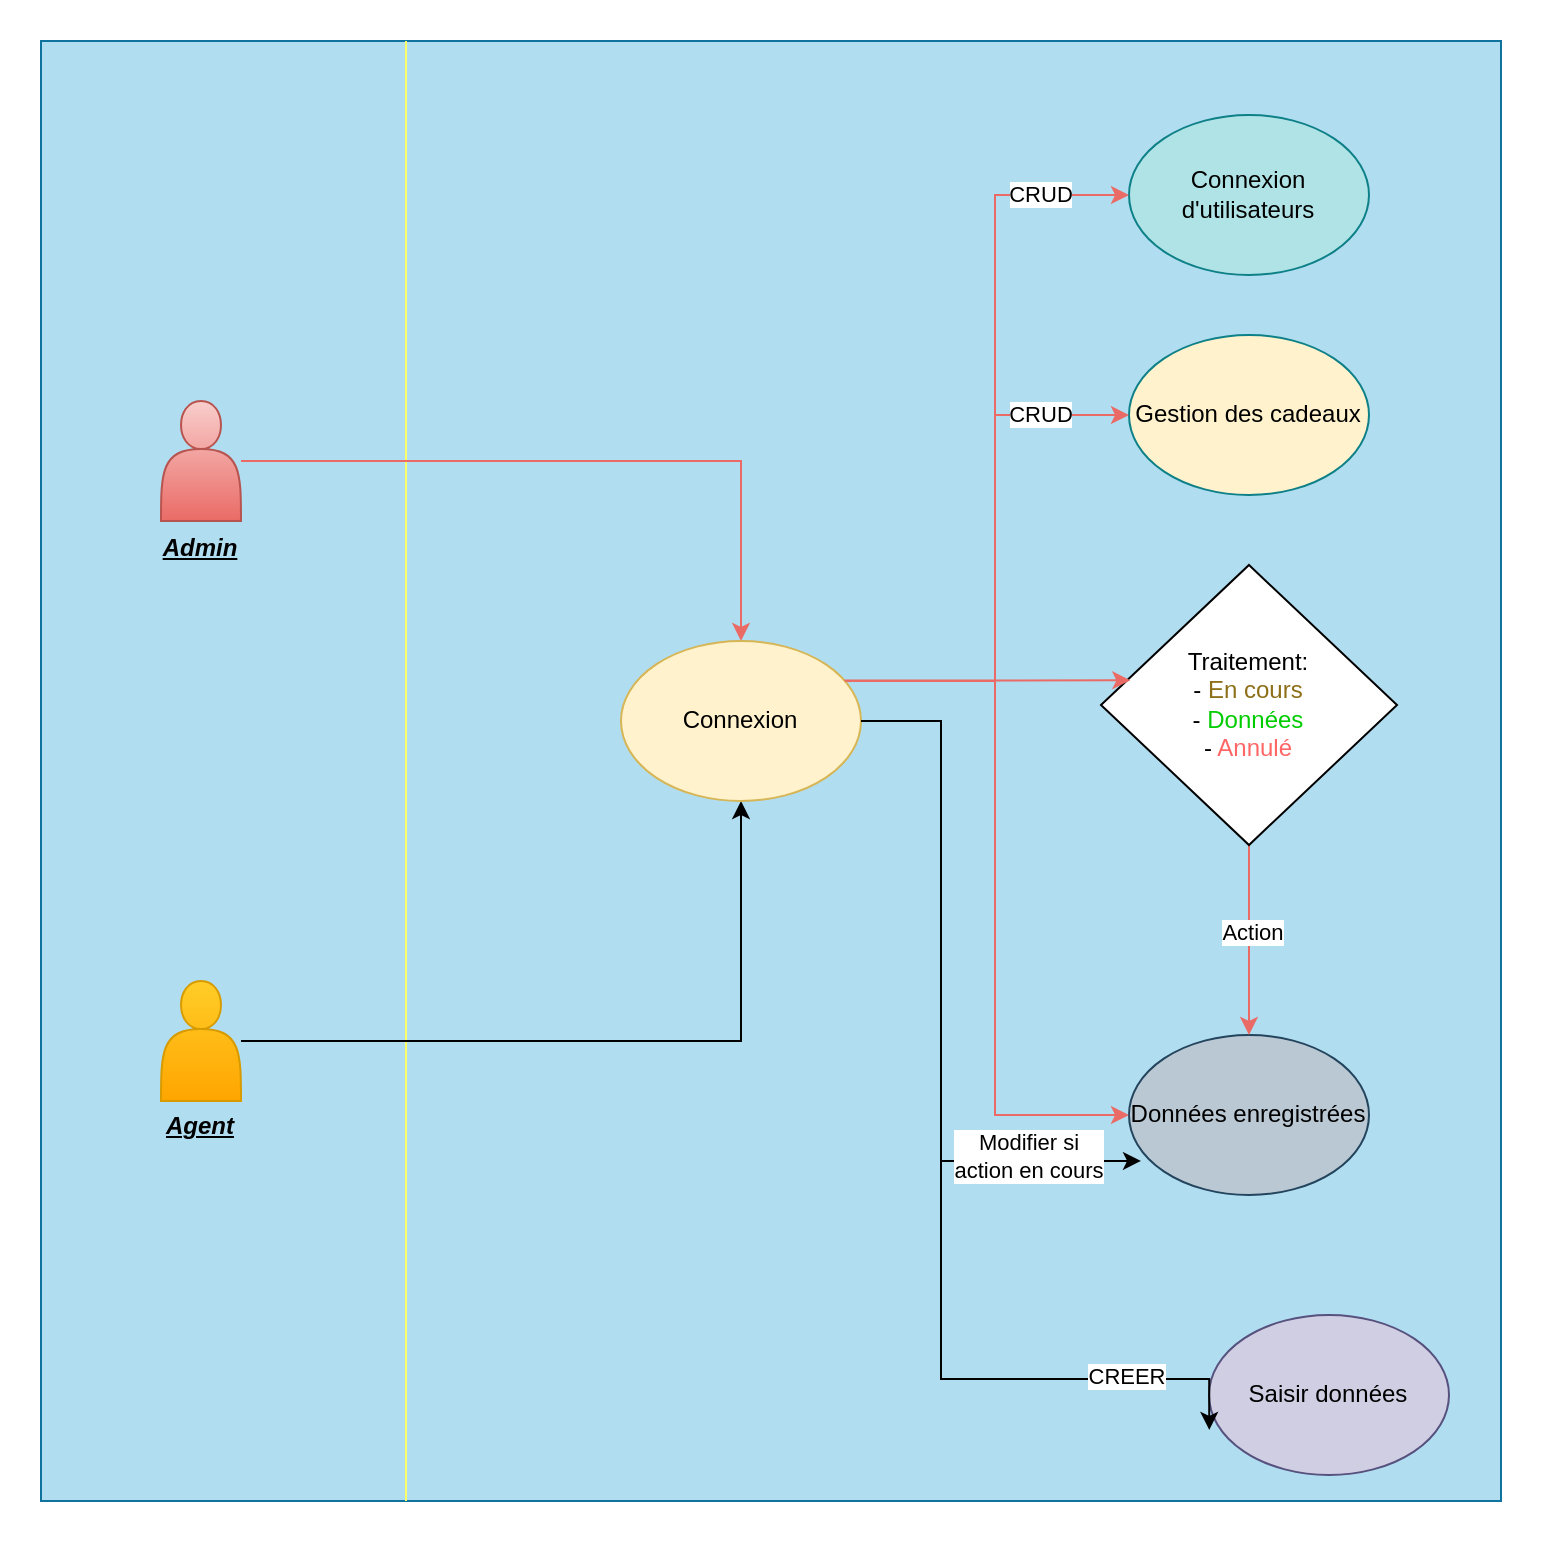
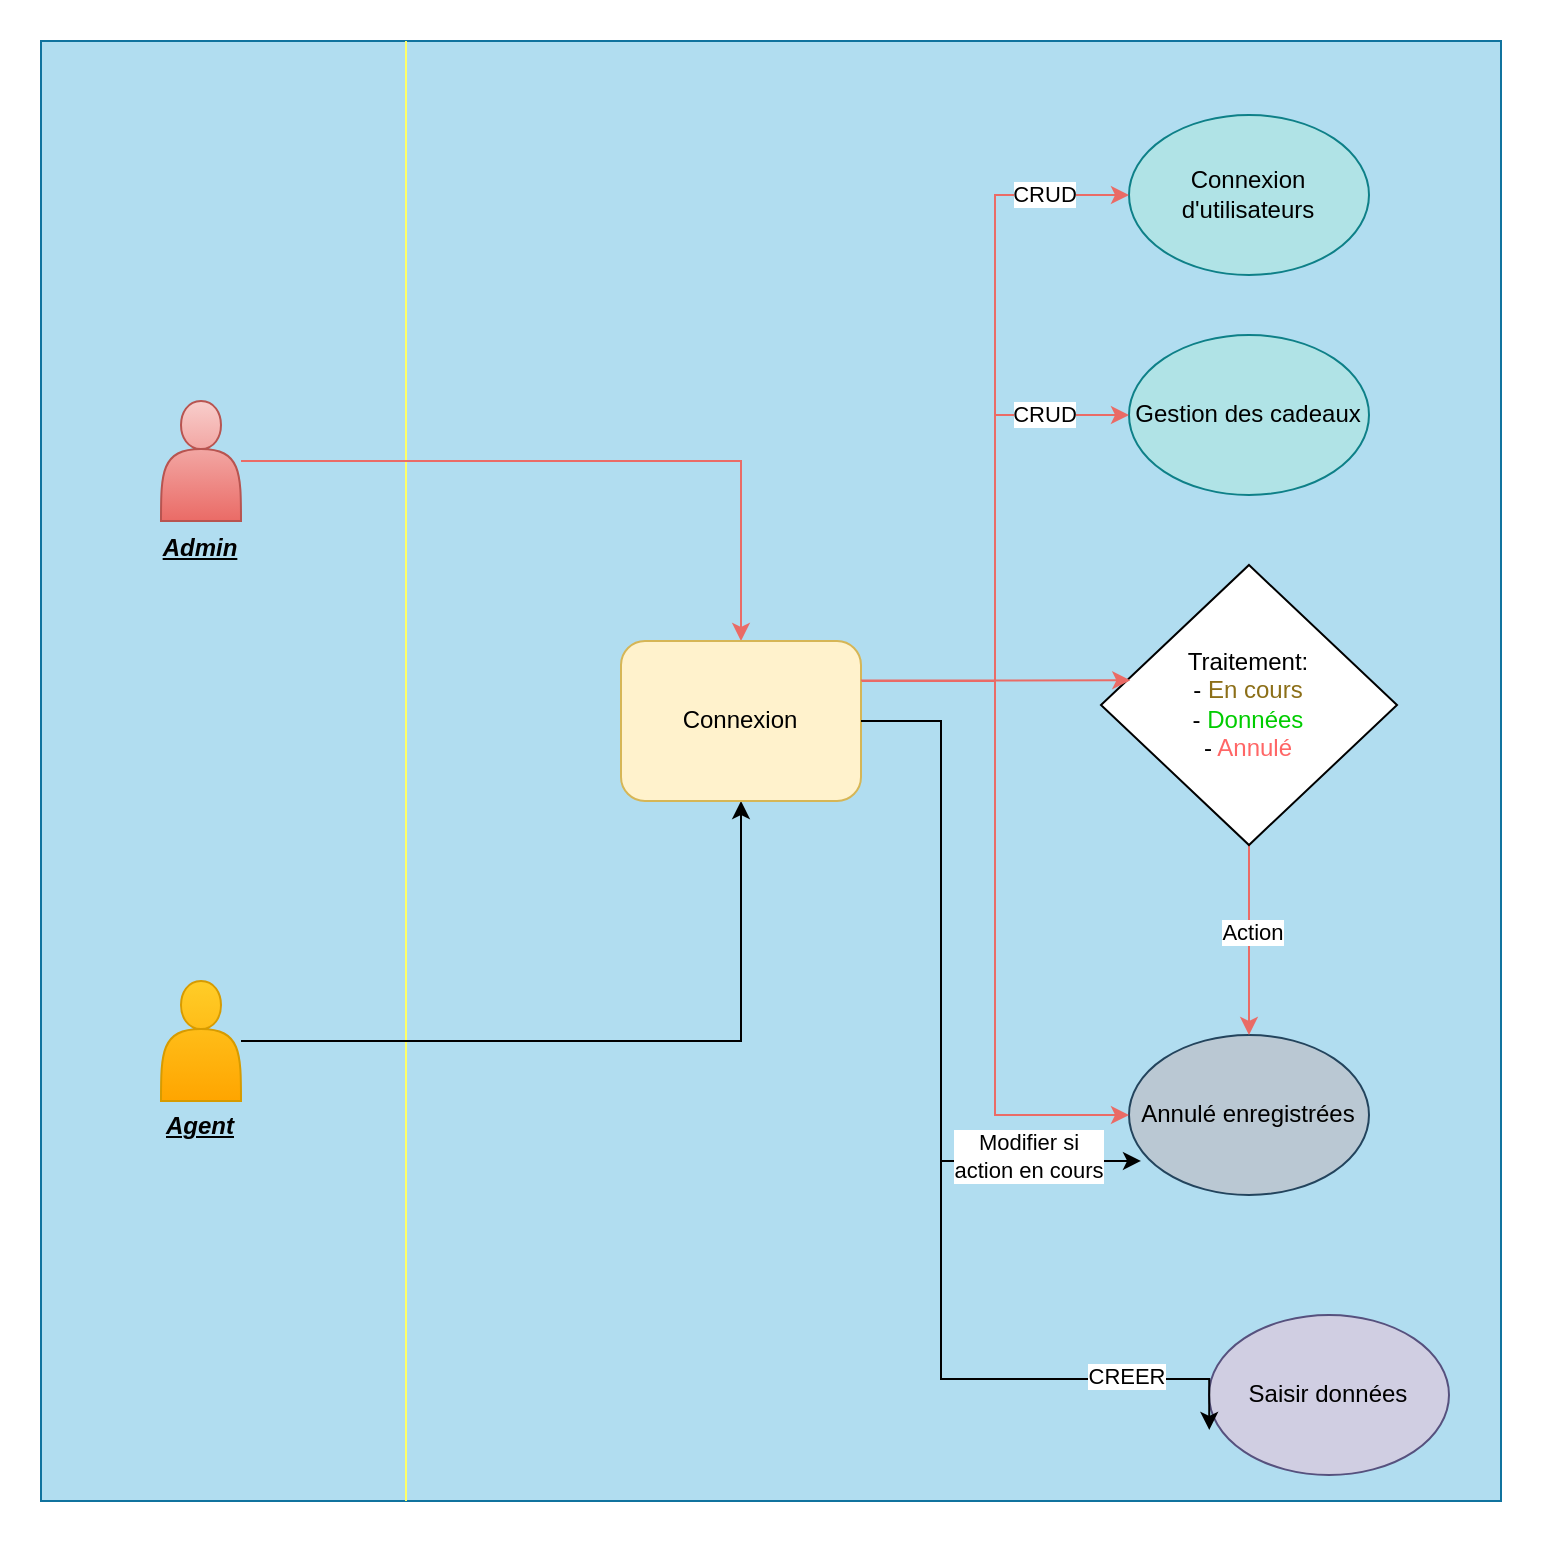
node "Gestion des cadeaux": fillcolor #fff2cc -> #b0e3e6
node "Connexion": shape ellipse -> rounded rectangle
node "Données enregistrées": label "Données enregistrées" -> "Annulé enregistrées"
